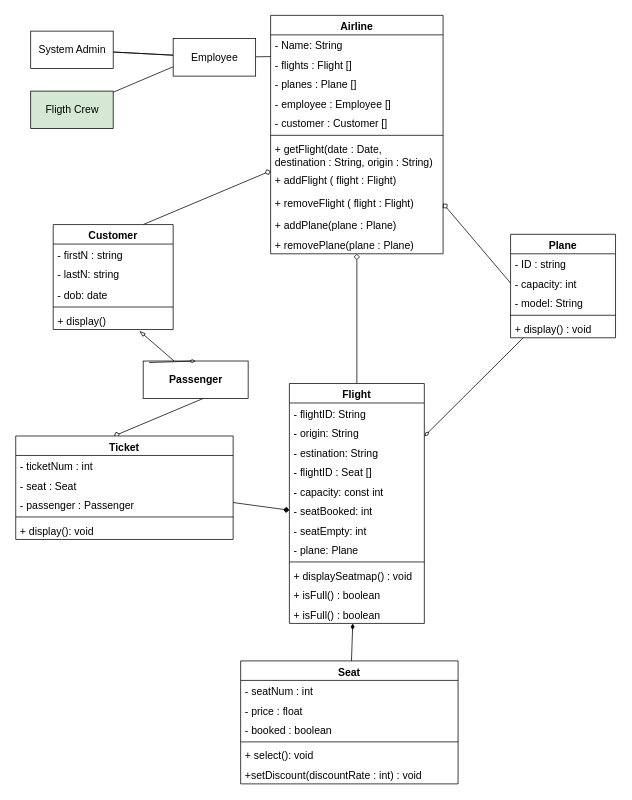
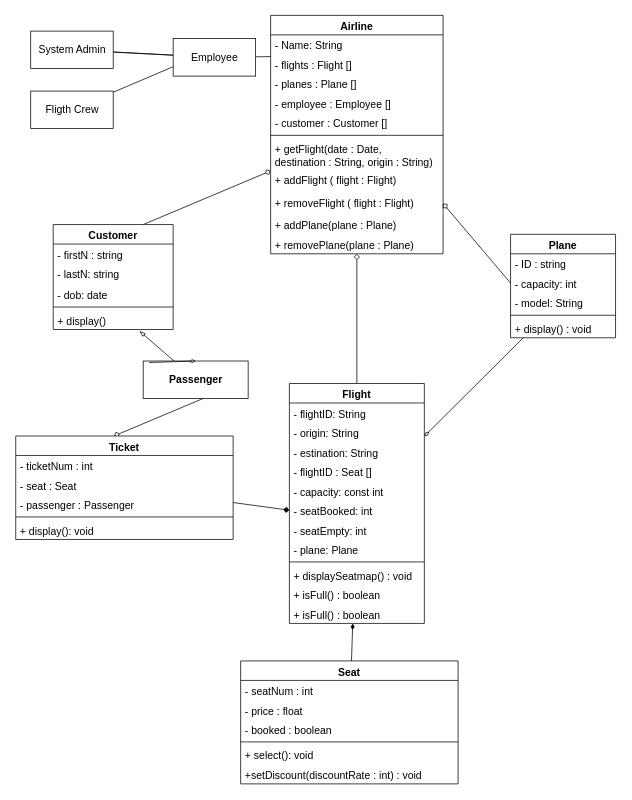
node "Fligth Crew": fillcolor #d5e8d4 -> #ffffff
